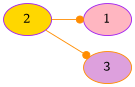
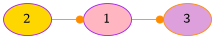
edge "2" -> "3": now "1" -> "3"
